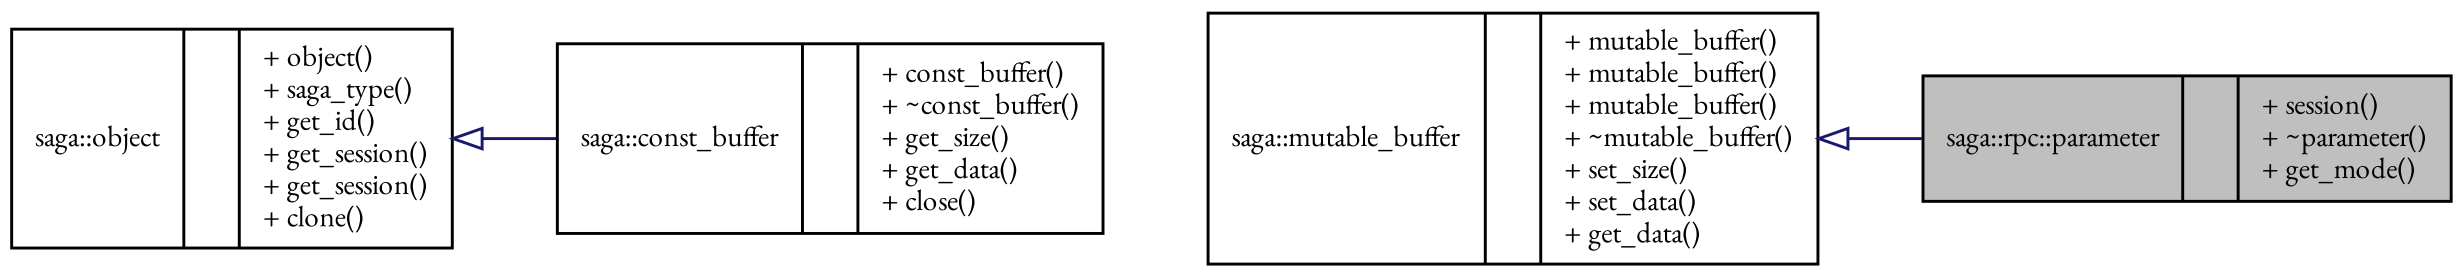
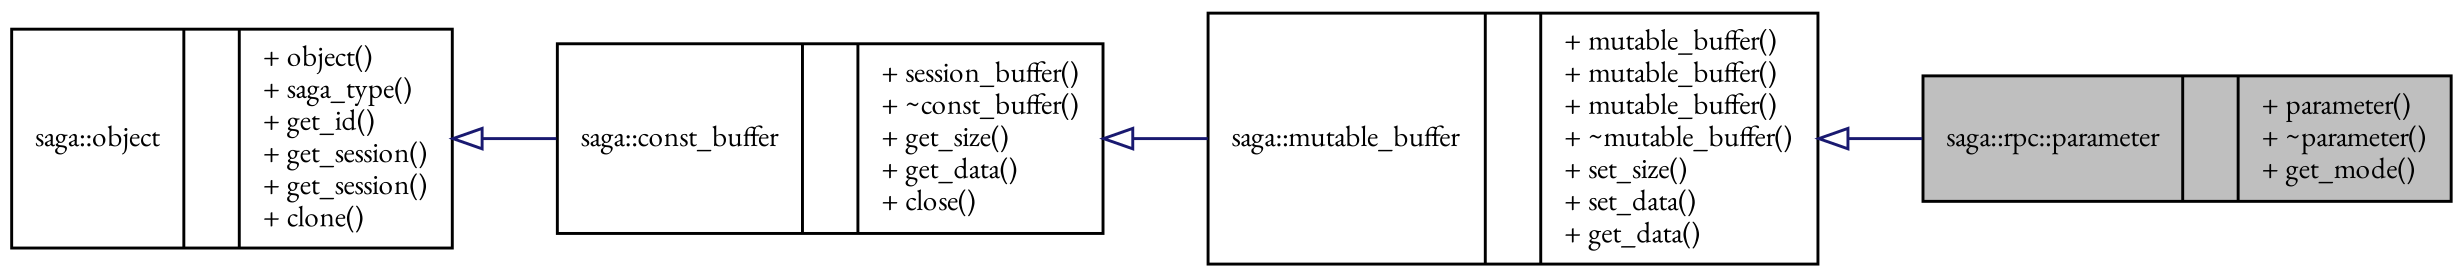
node "saga::const_buffer": text "+ const_buffer()" -> "+ session_buffer()"
node "saga::rpc::parameter": text "+ session()" -> "+ parameter()"
edge "saga::mutable_buffer" -> "saga::const_buffer": added
